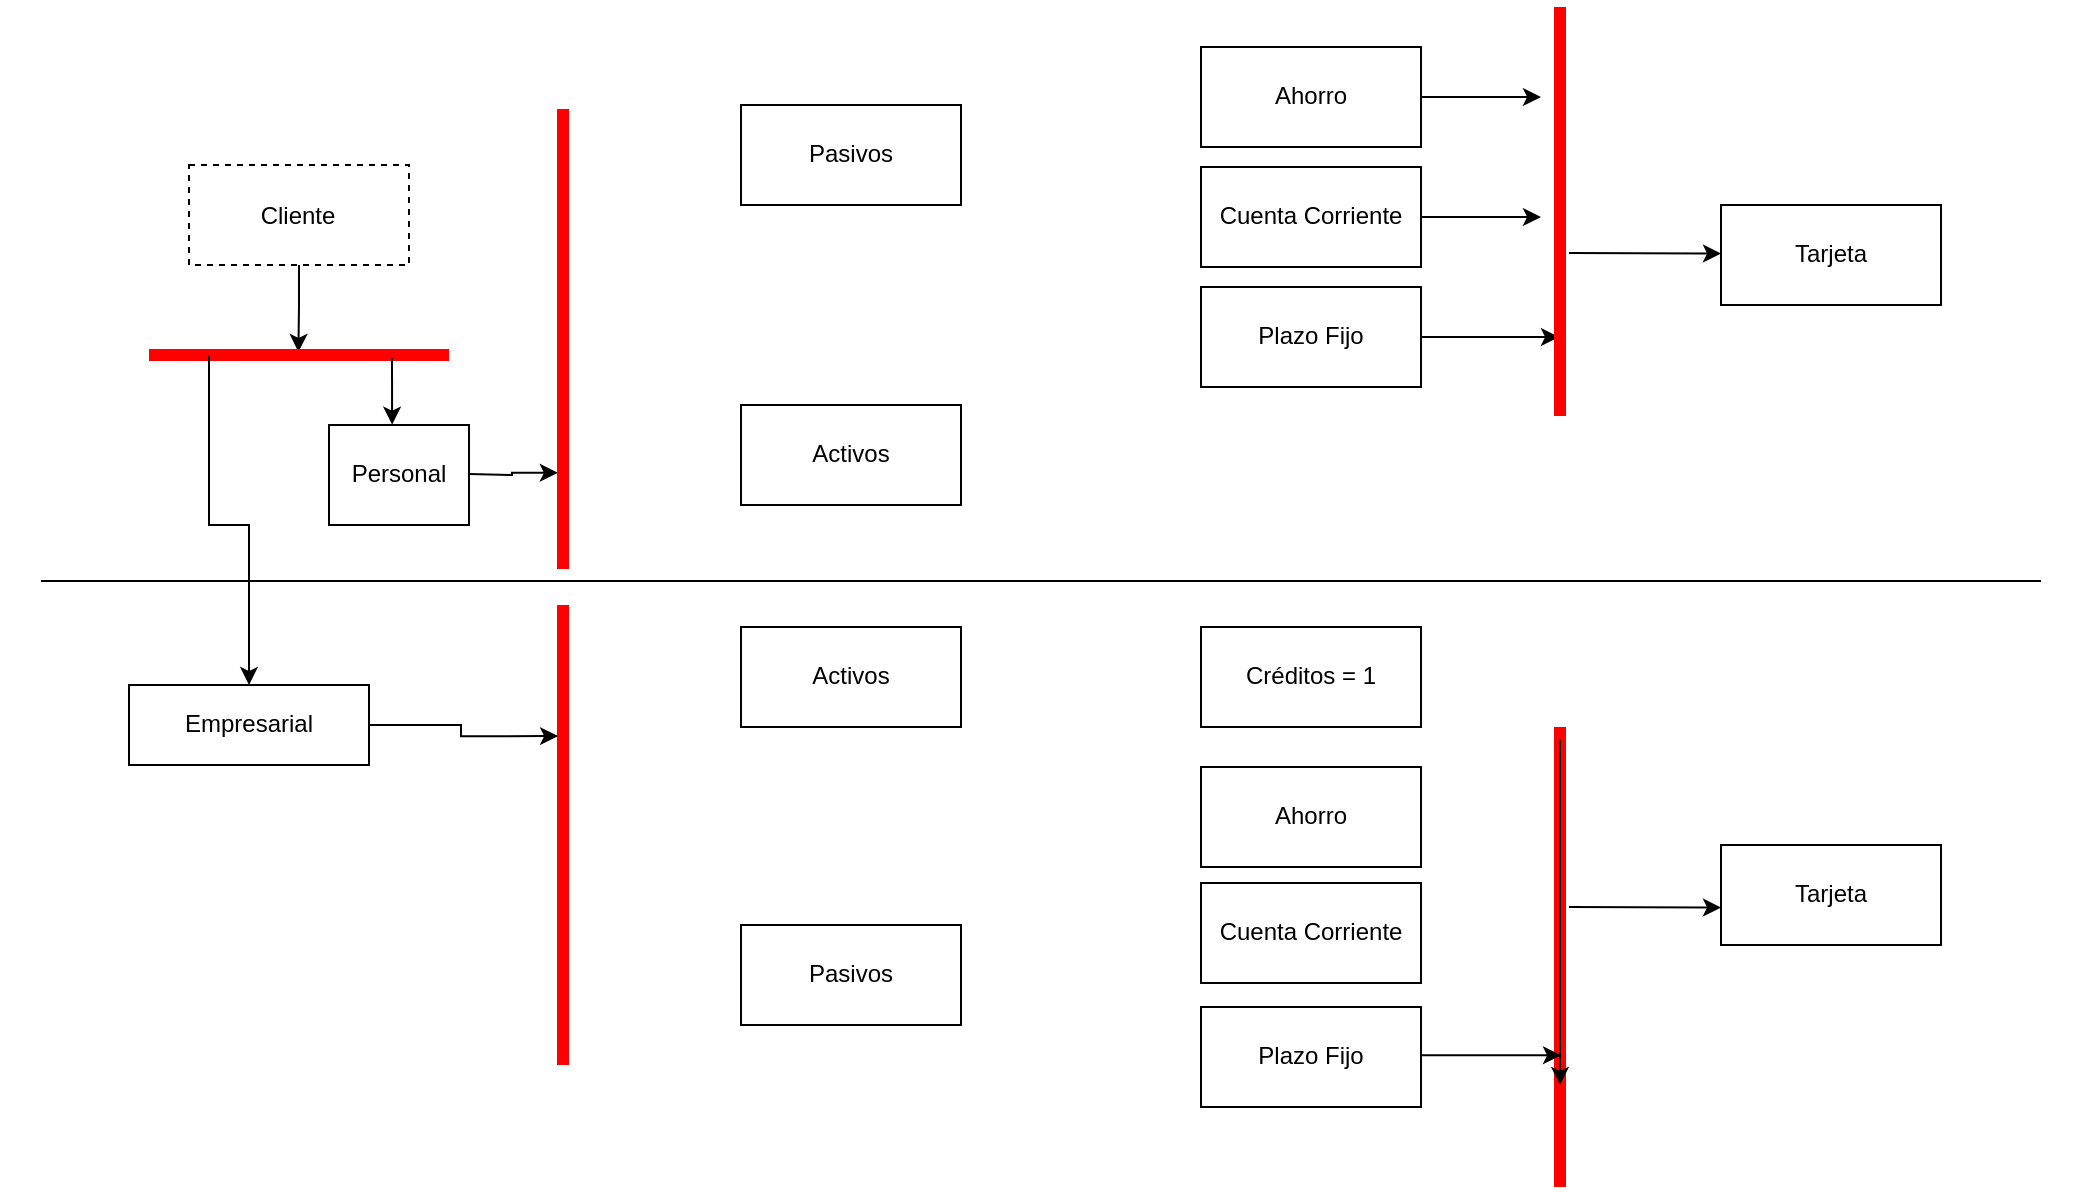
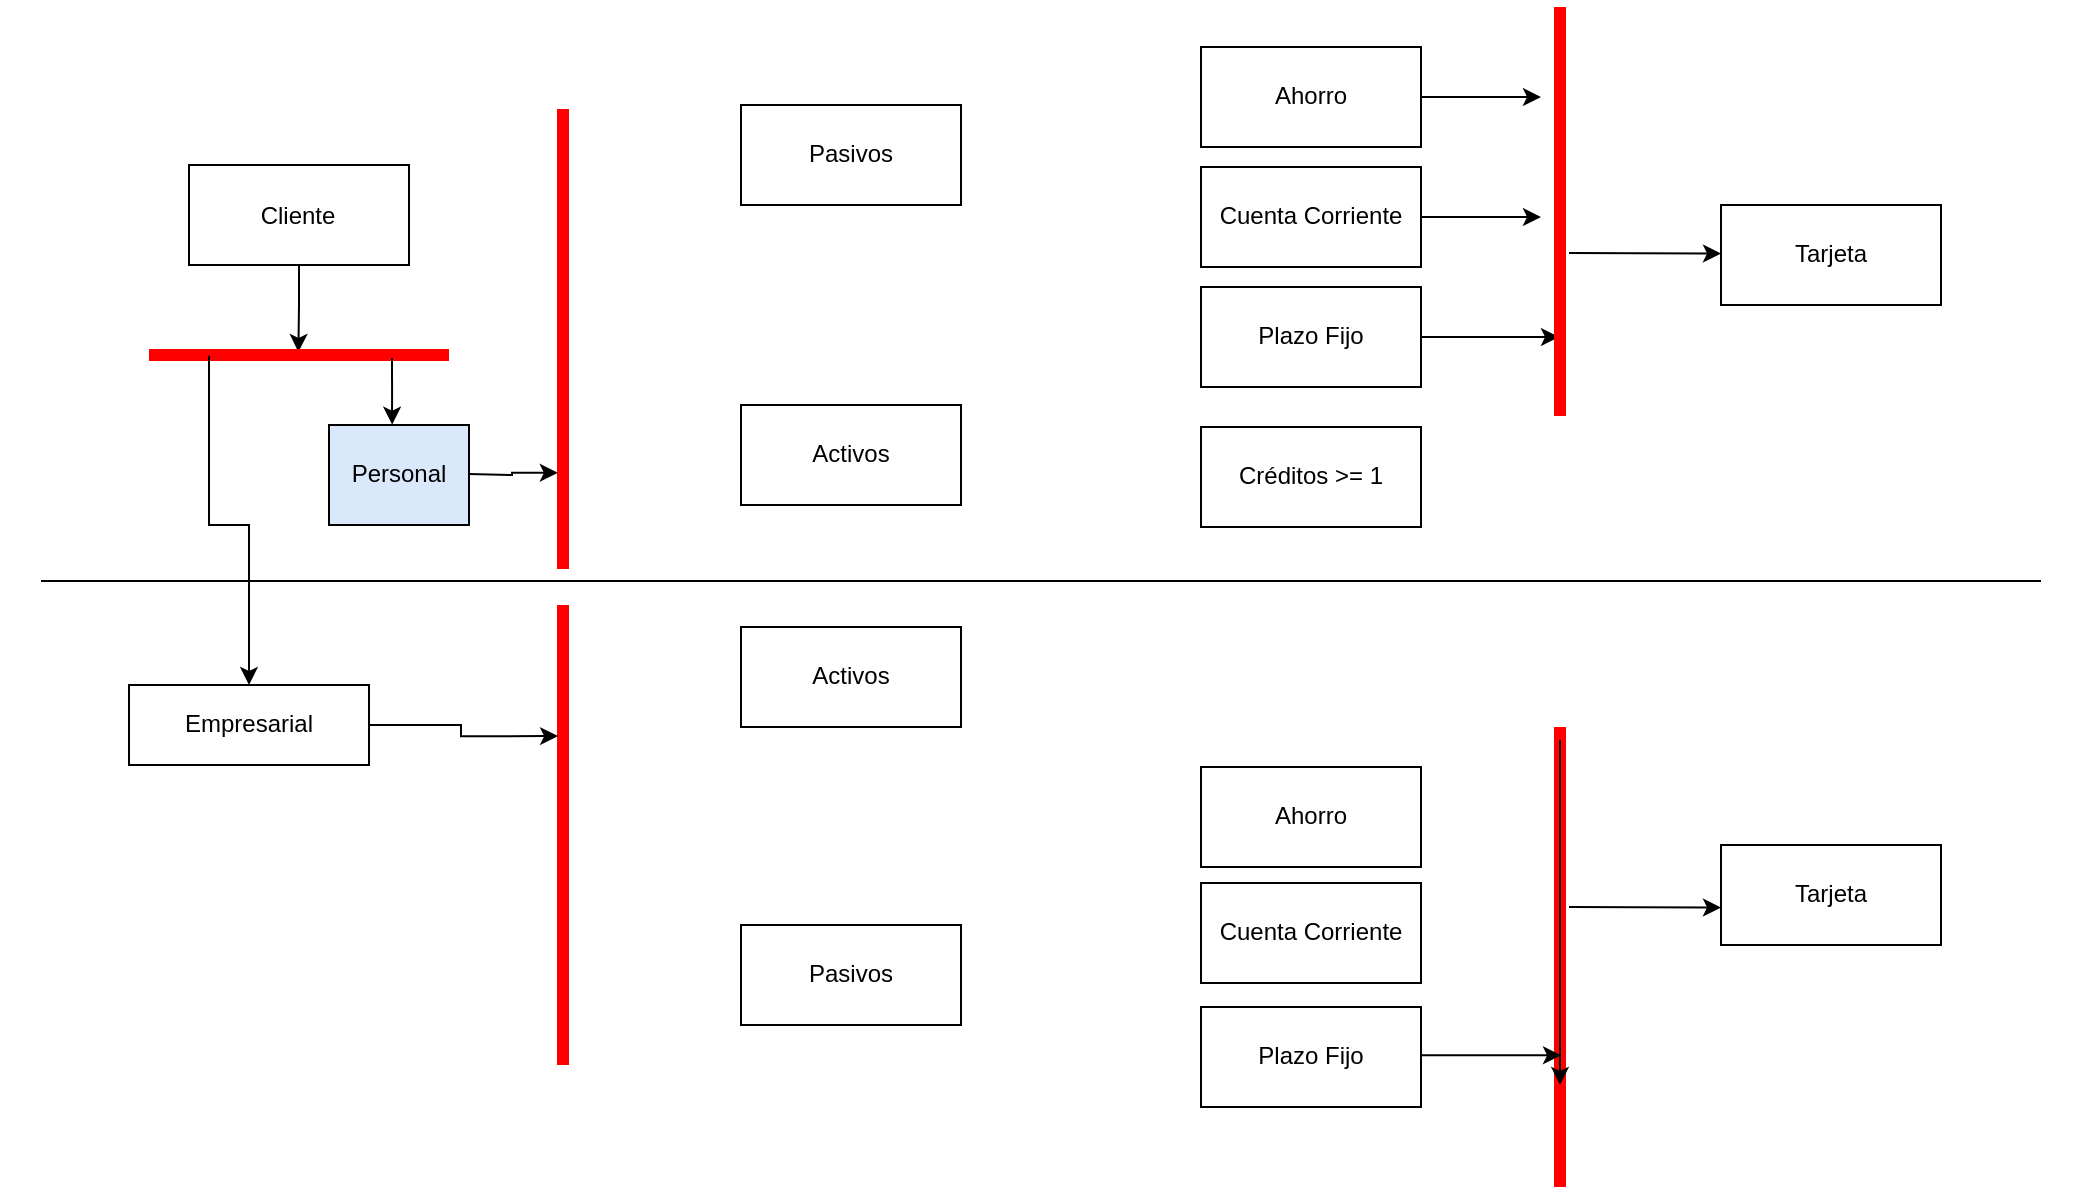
node "Cliente": style dashed -> solid
node "Personal": fillcolor #ffffff -> #dae8fc
node "Créditos >= 1": added
node "Créditos = 1": removed
